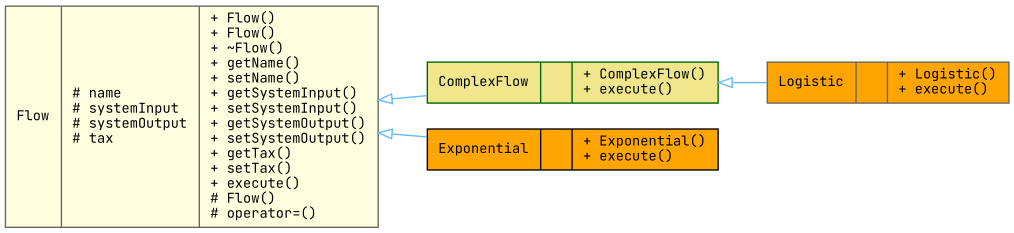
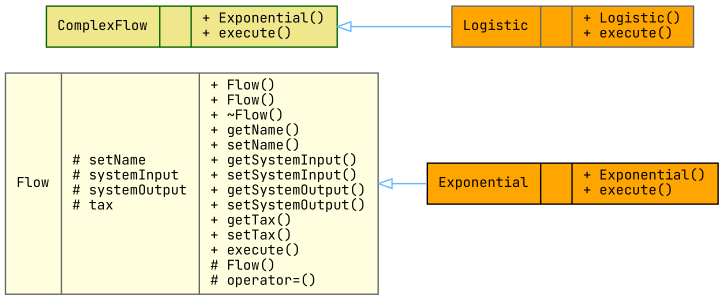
node "ComplexFlow": text "+ ComplexFlow()" -> "+ Exponential()"
node "Flow": text "# name" -> "# setName"
edge "ComplexFlow" -> "Flow": removed
